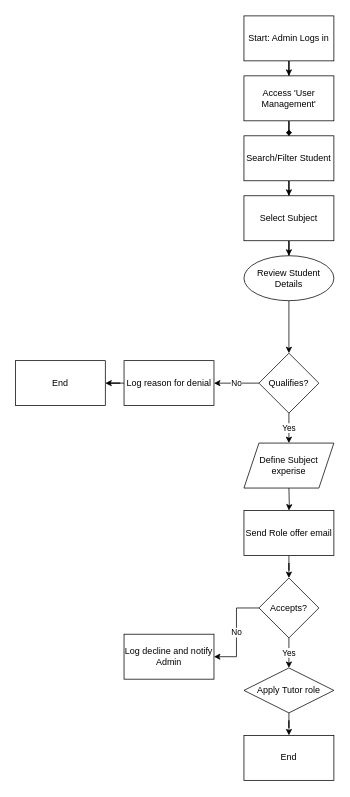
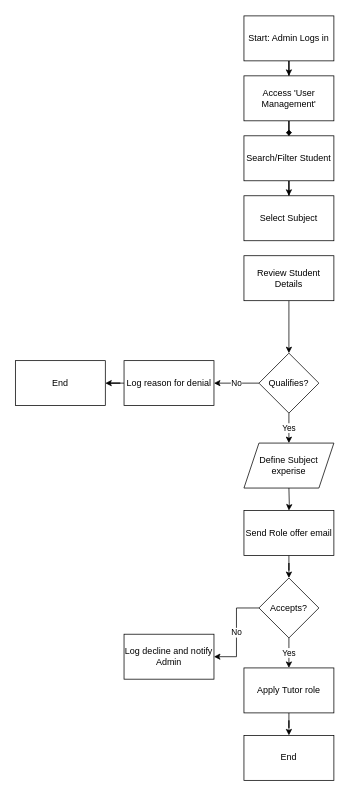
edge "Select Subject" -> "Review Student Details": removed
node "Review Student Details": shape ellipse -> rectangle
node "Apply Tutor role": shape diamond -> rectangle
